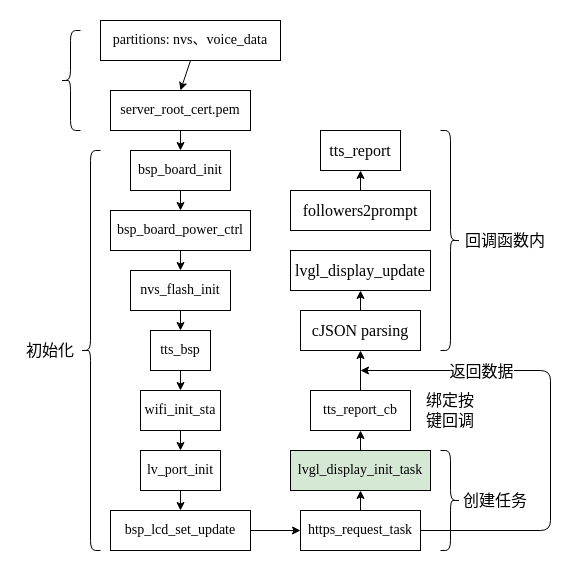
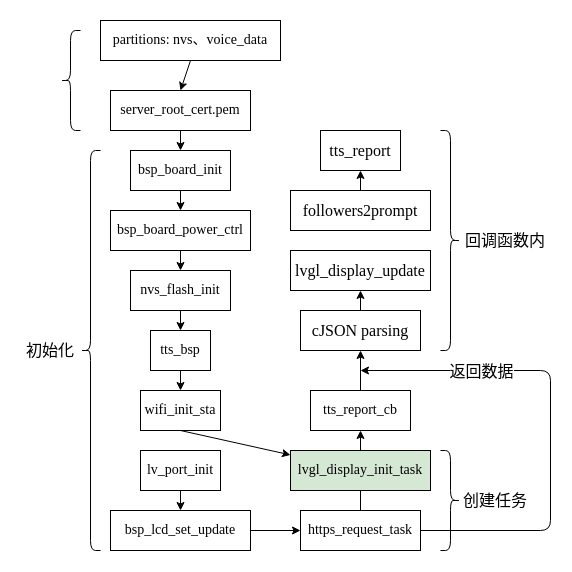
node "绑定按键回调": removed
edge "wifi_init_sta" -> "lv_port_init": now "wifi_init_sta" -> "lvgl_display_init_task"
edge "https_request_task" -> "lvgl_display_init_task": arrowhead classic -> none
